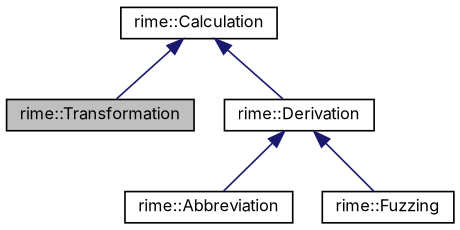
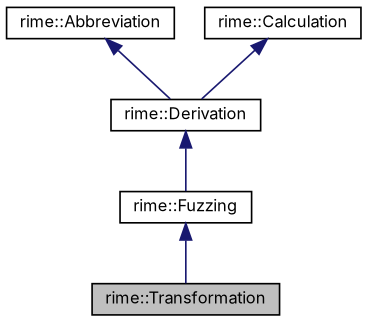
edge "rime::Transformation" -> "rime::Calculation": now "rime::Transformation" -> "rime::Fuzzing"
edge "rime::Abbreviation" -> "rime::Derivation": reversed
